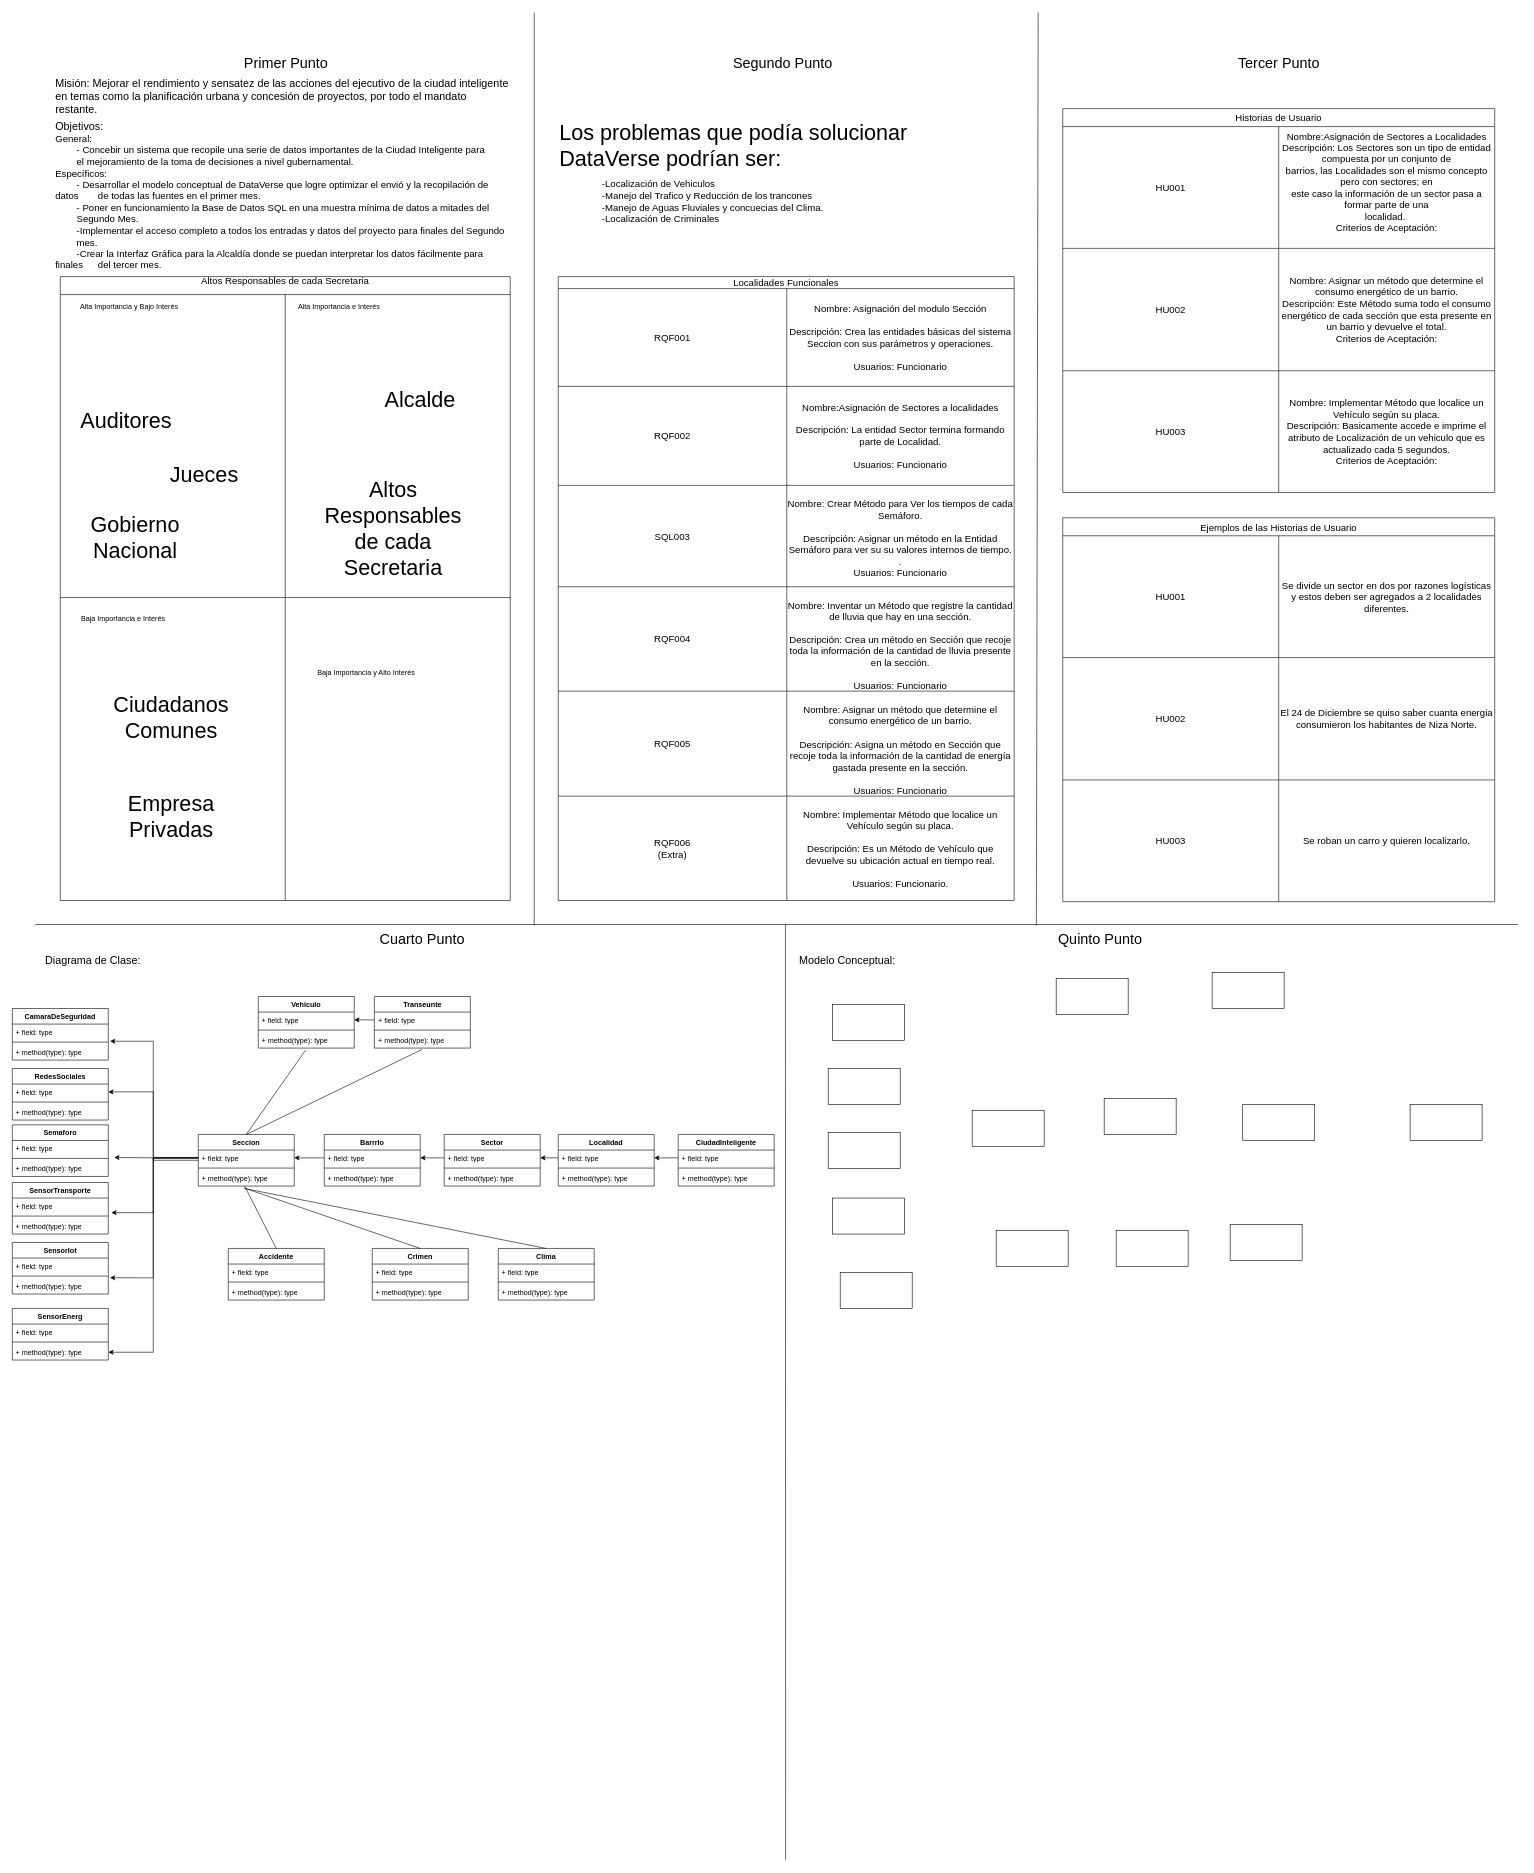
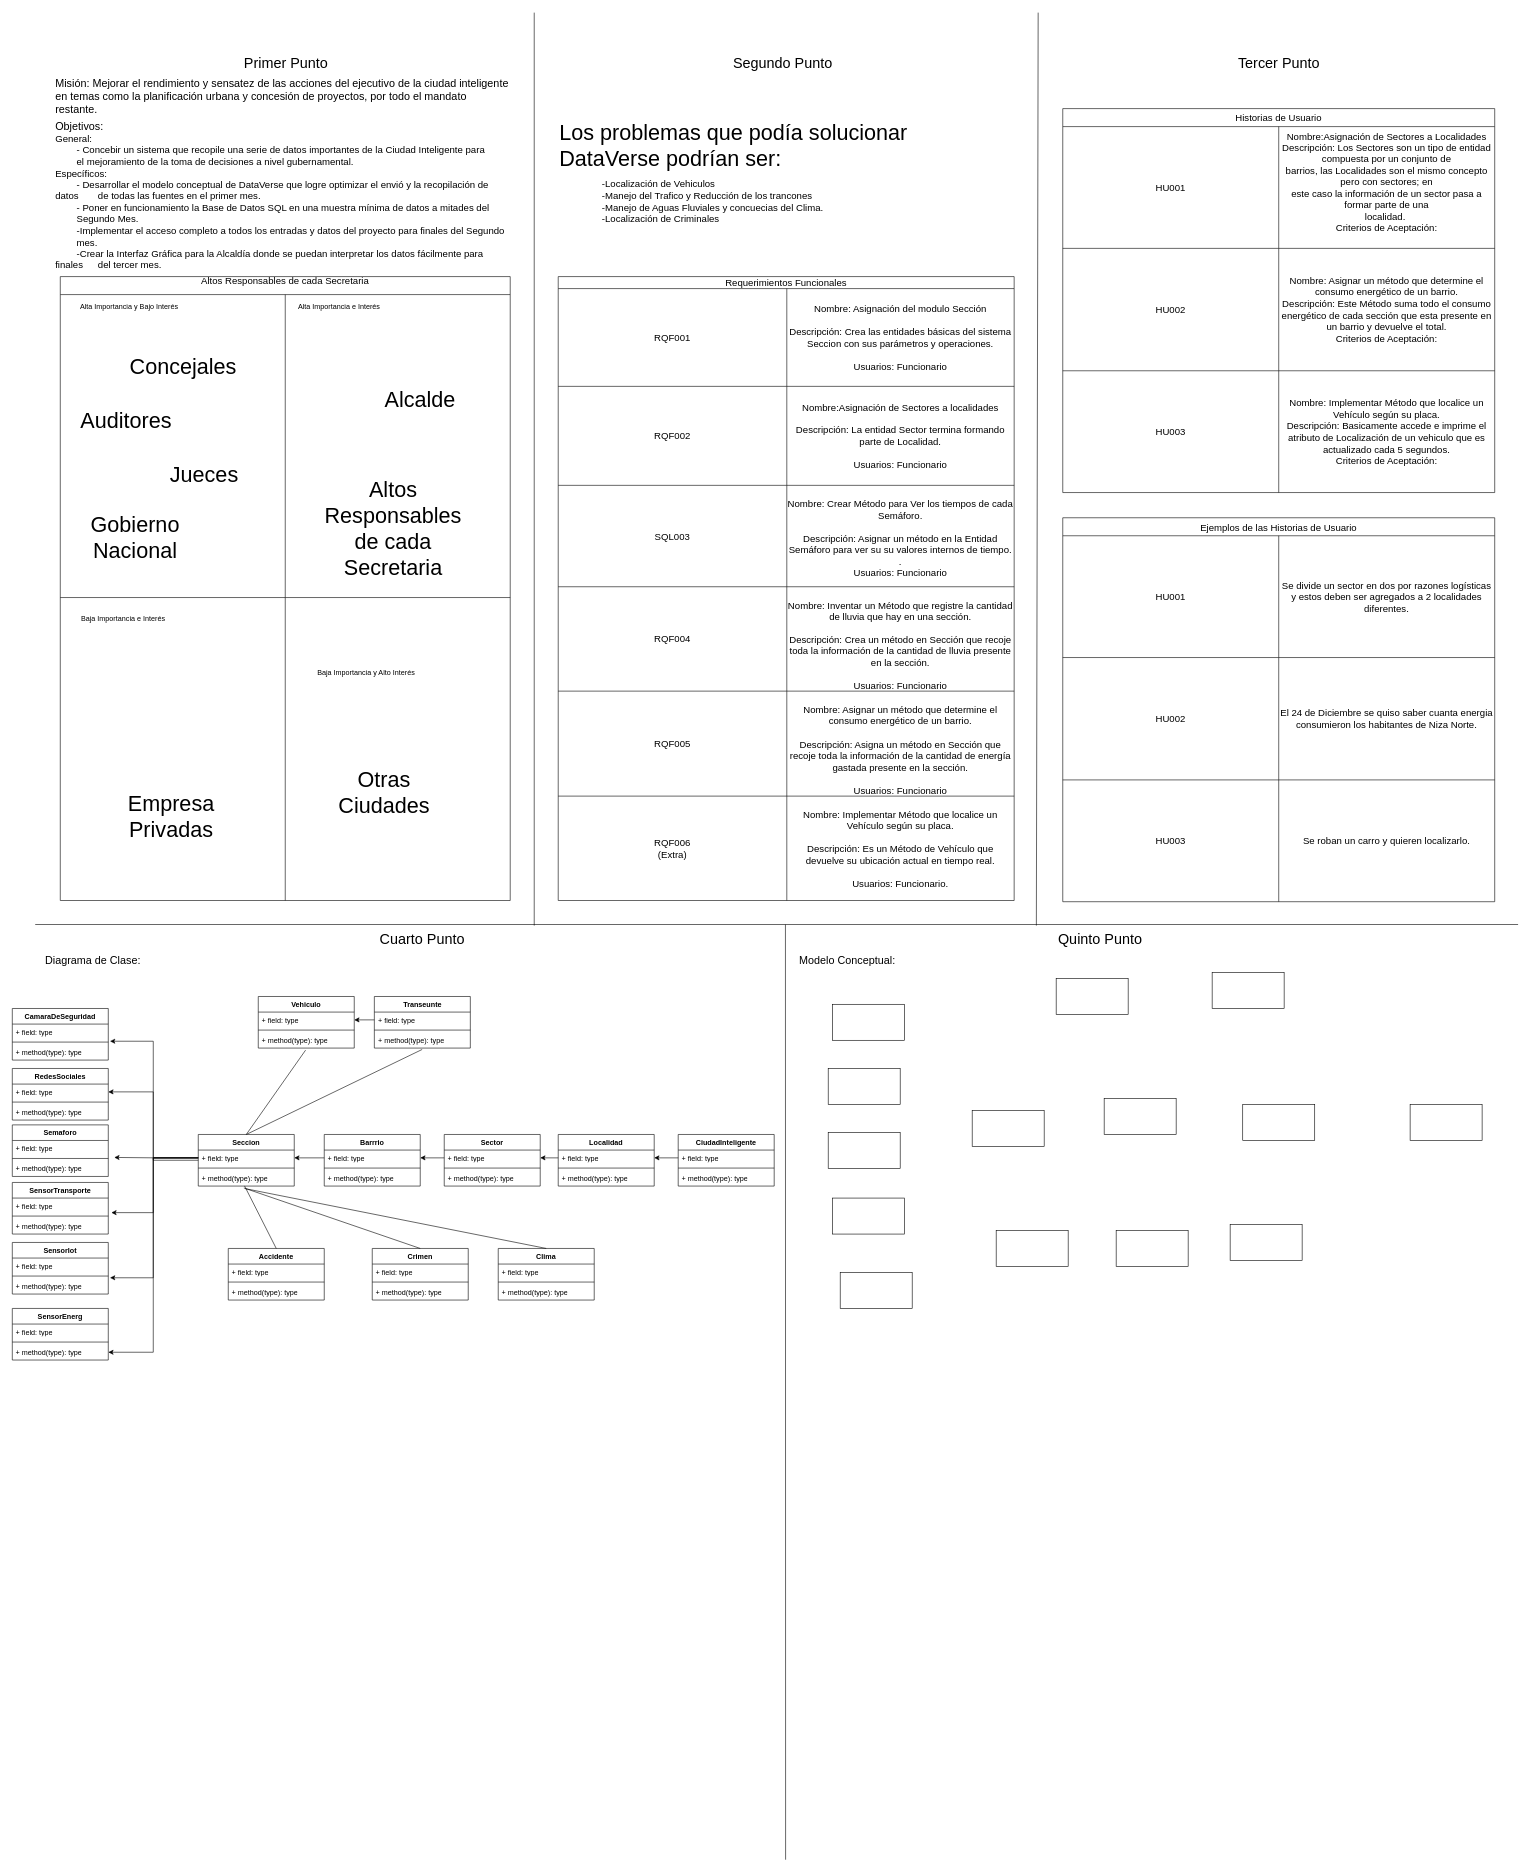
node "Localidades Funcionales": label "Localidades Funcionales" -> "Requerimientos Funcionales"
node "Concejales": added
node "Ciudadanos Comunes": removed
node "Otras Ciudades": added
